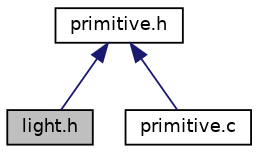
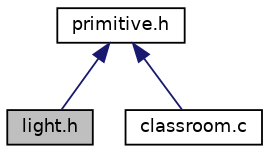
node "primitive.c": label "primitive.c" -> "classroom.c"
